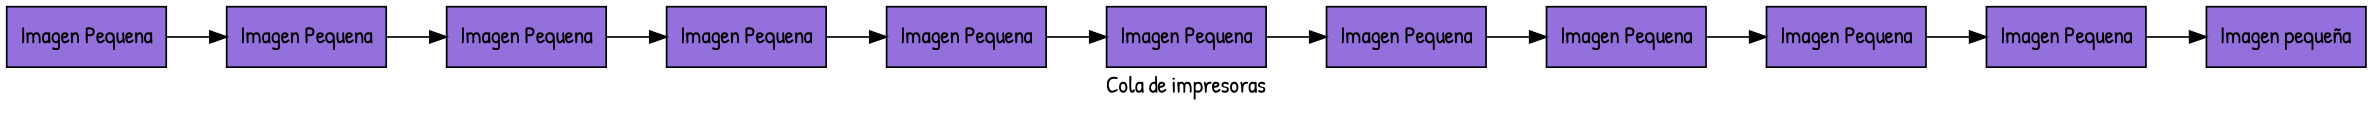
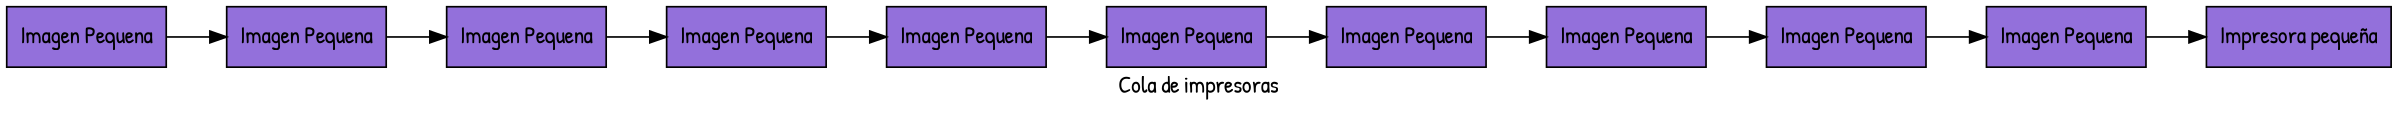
node "Imagen pequeña": label "Imagen pequeña" -> "Impresora pequeña"
